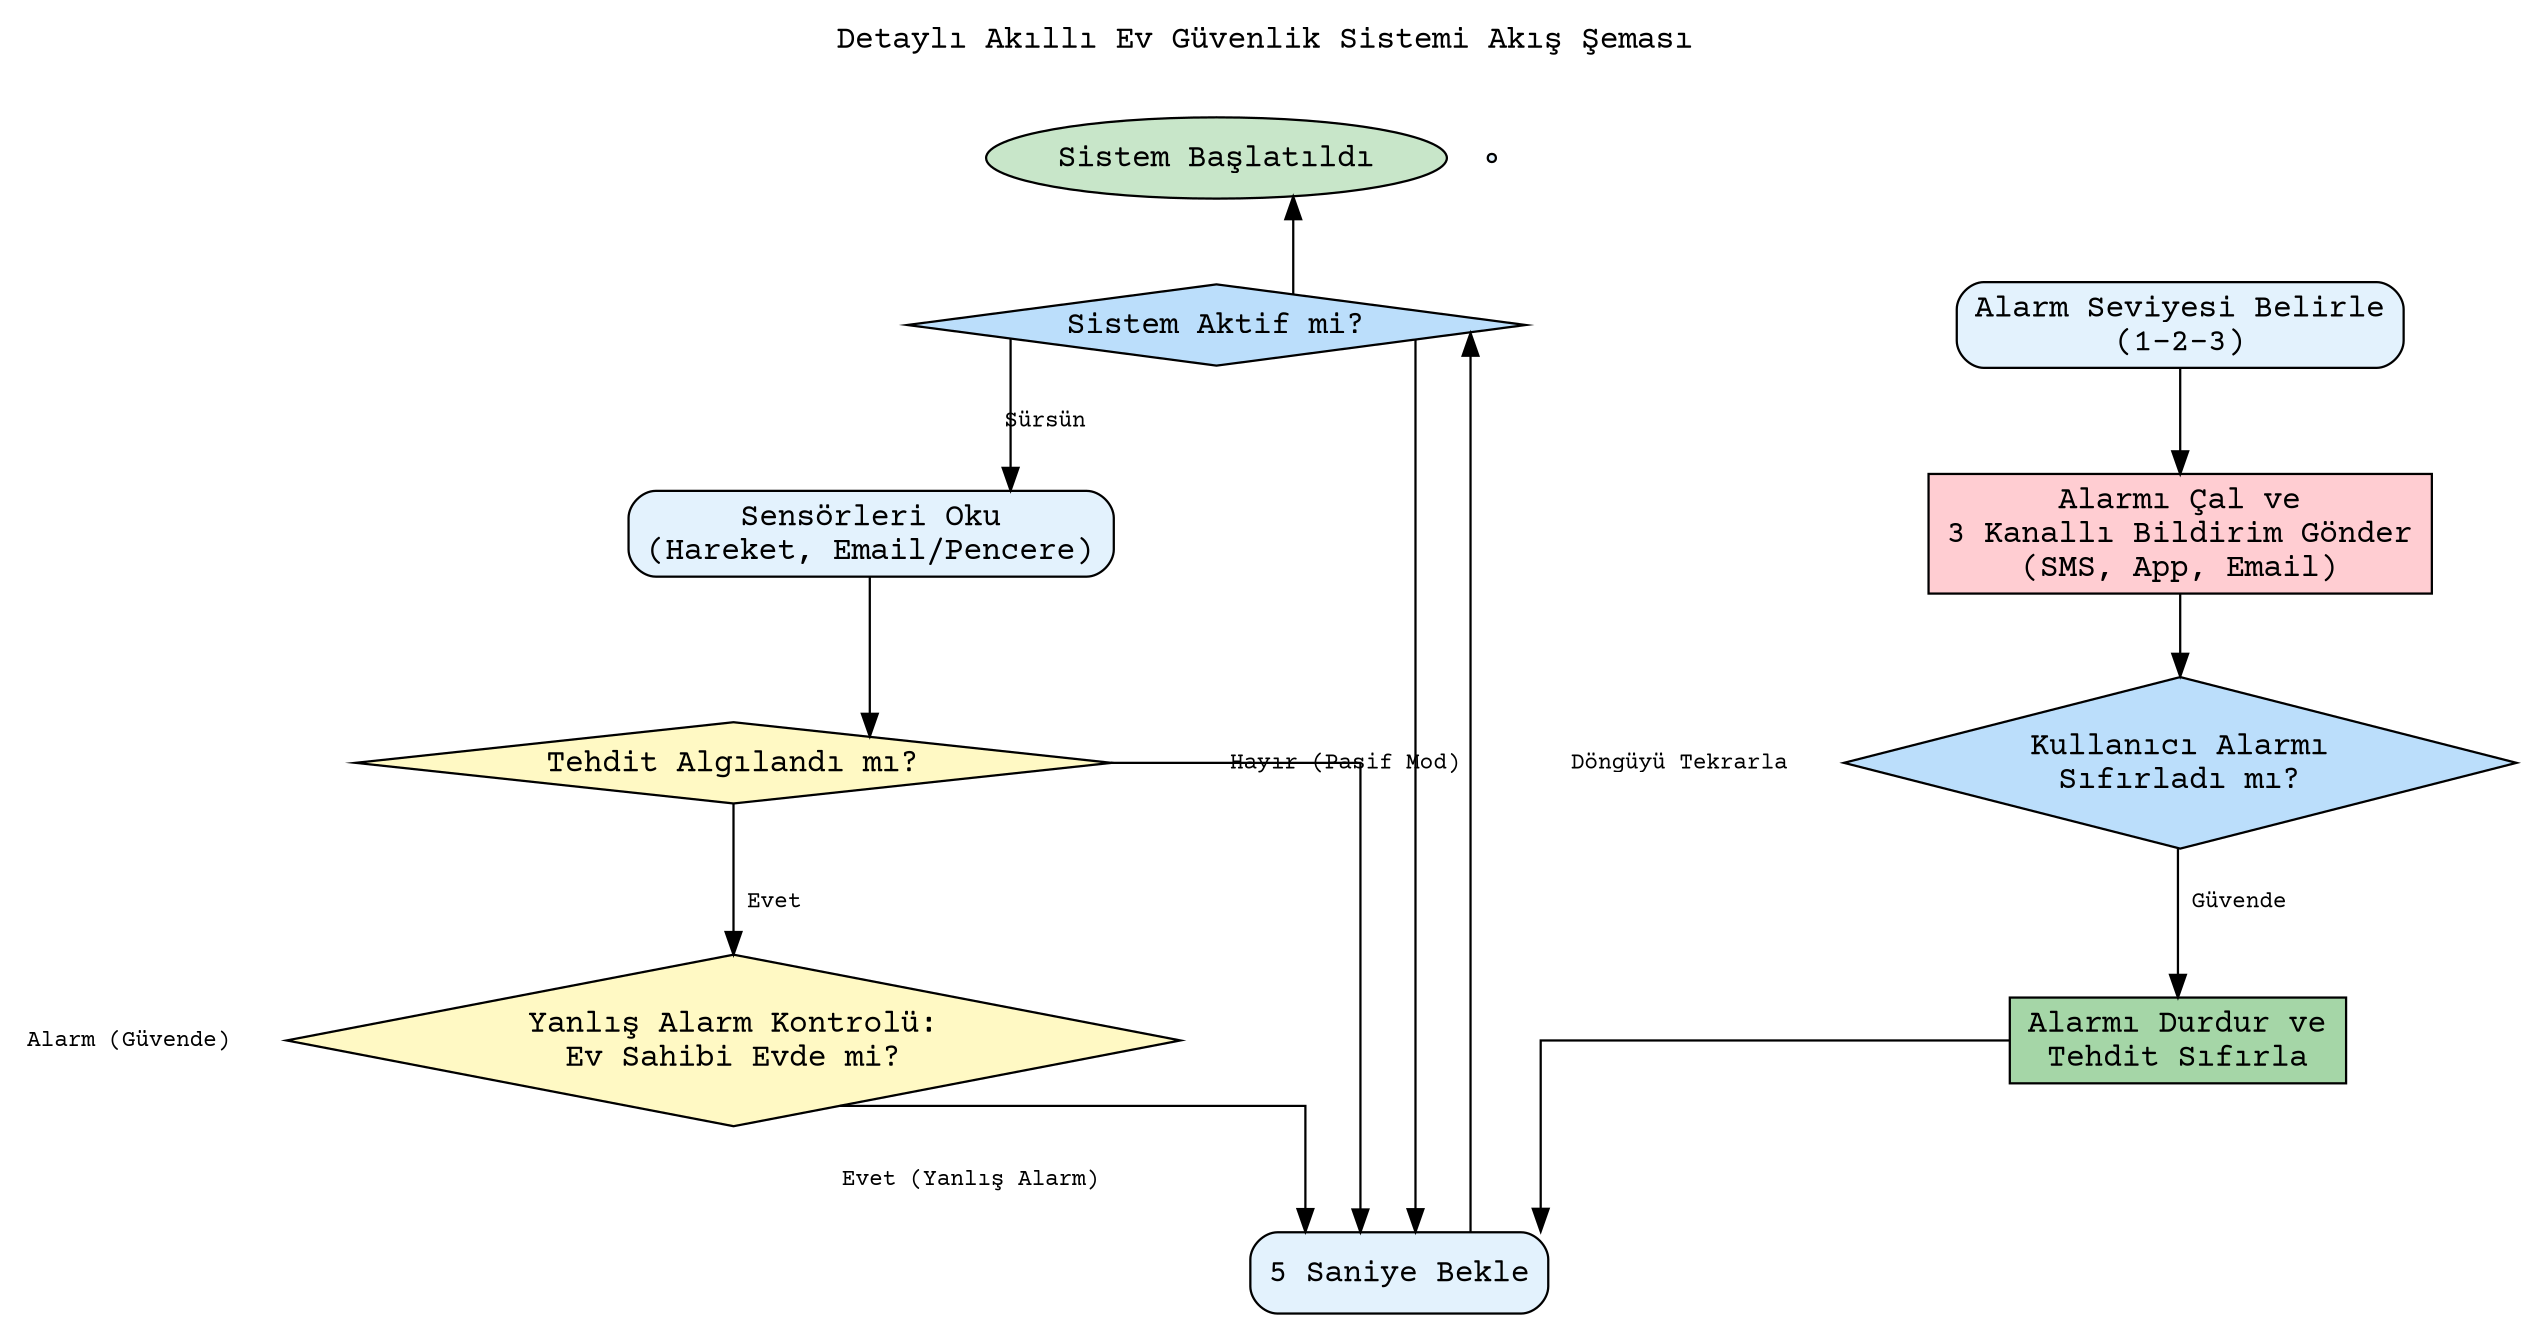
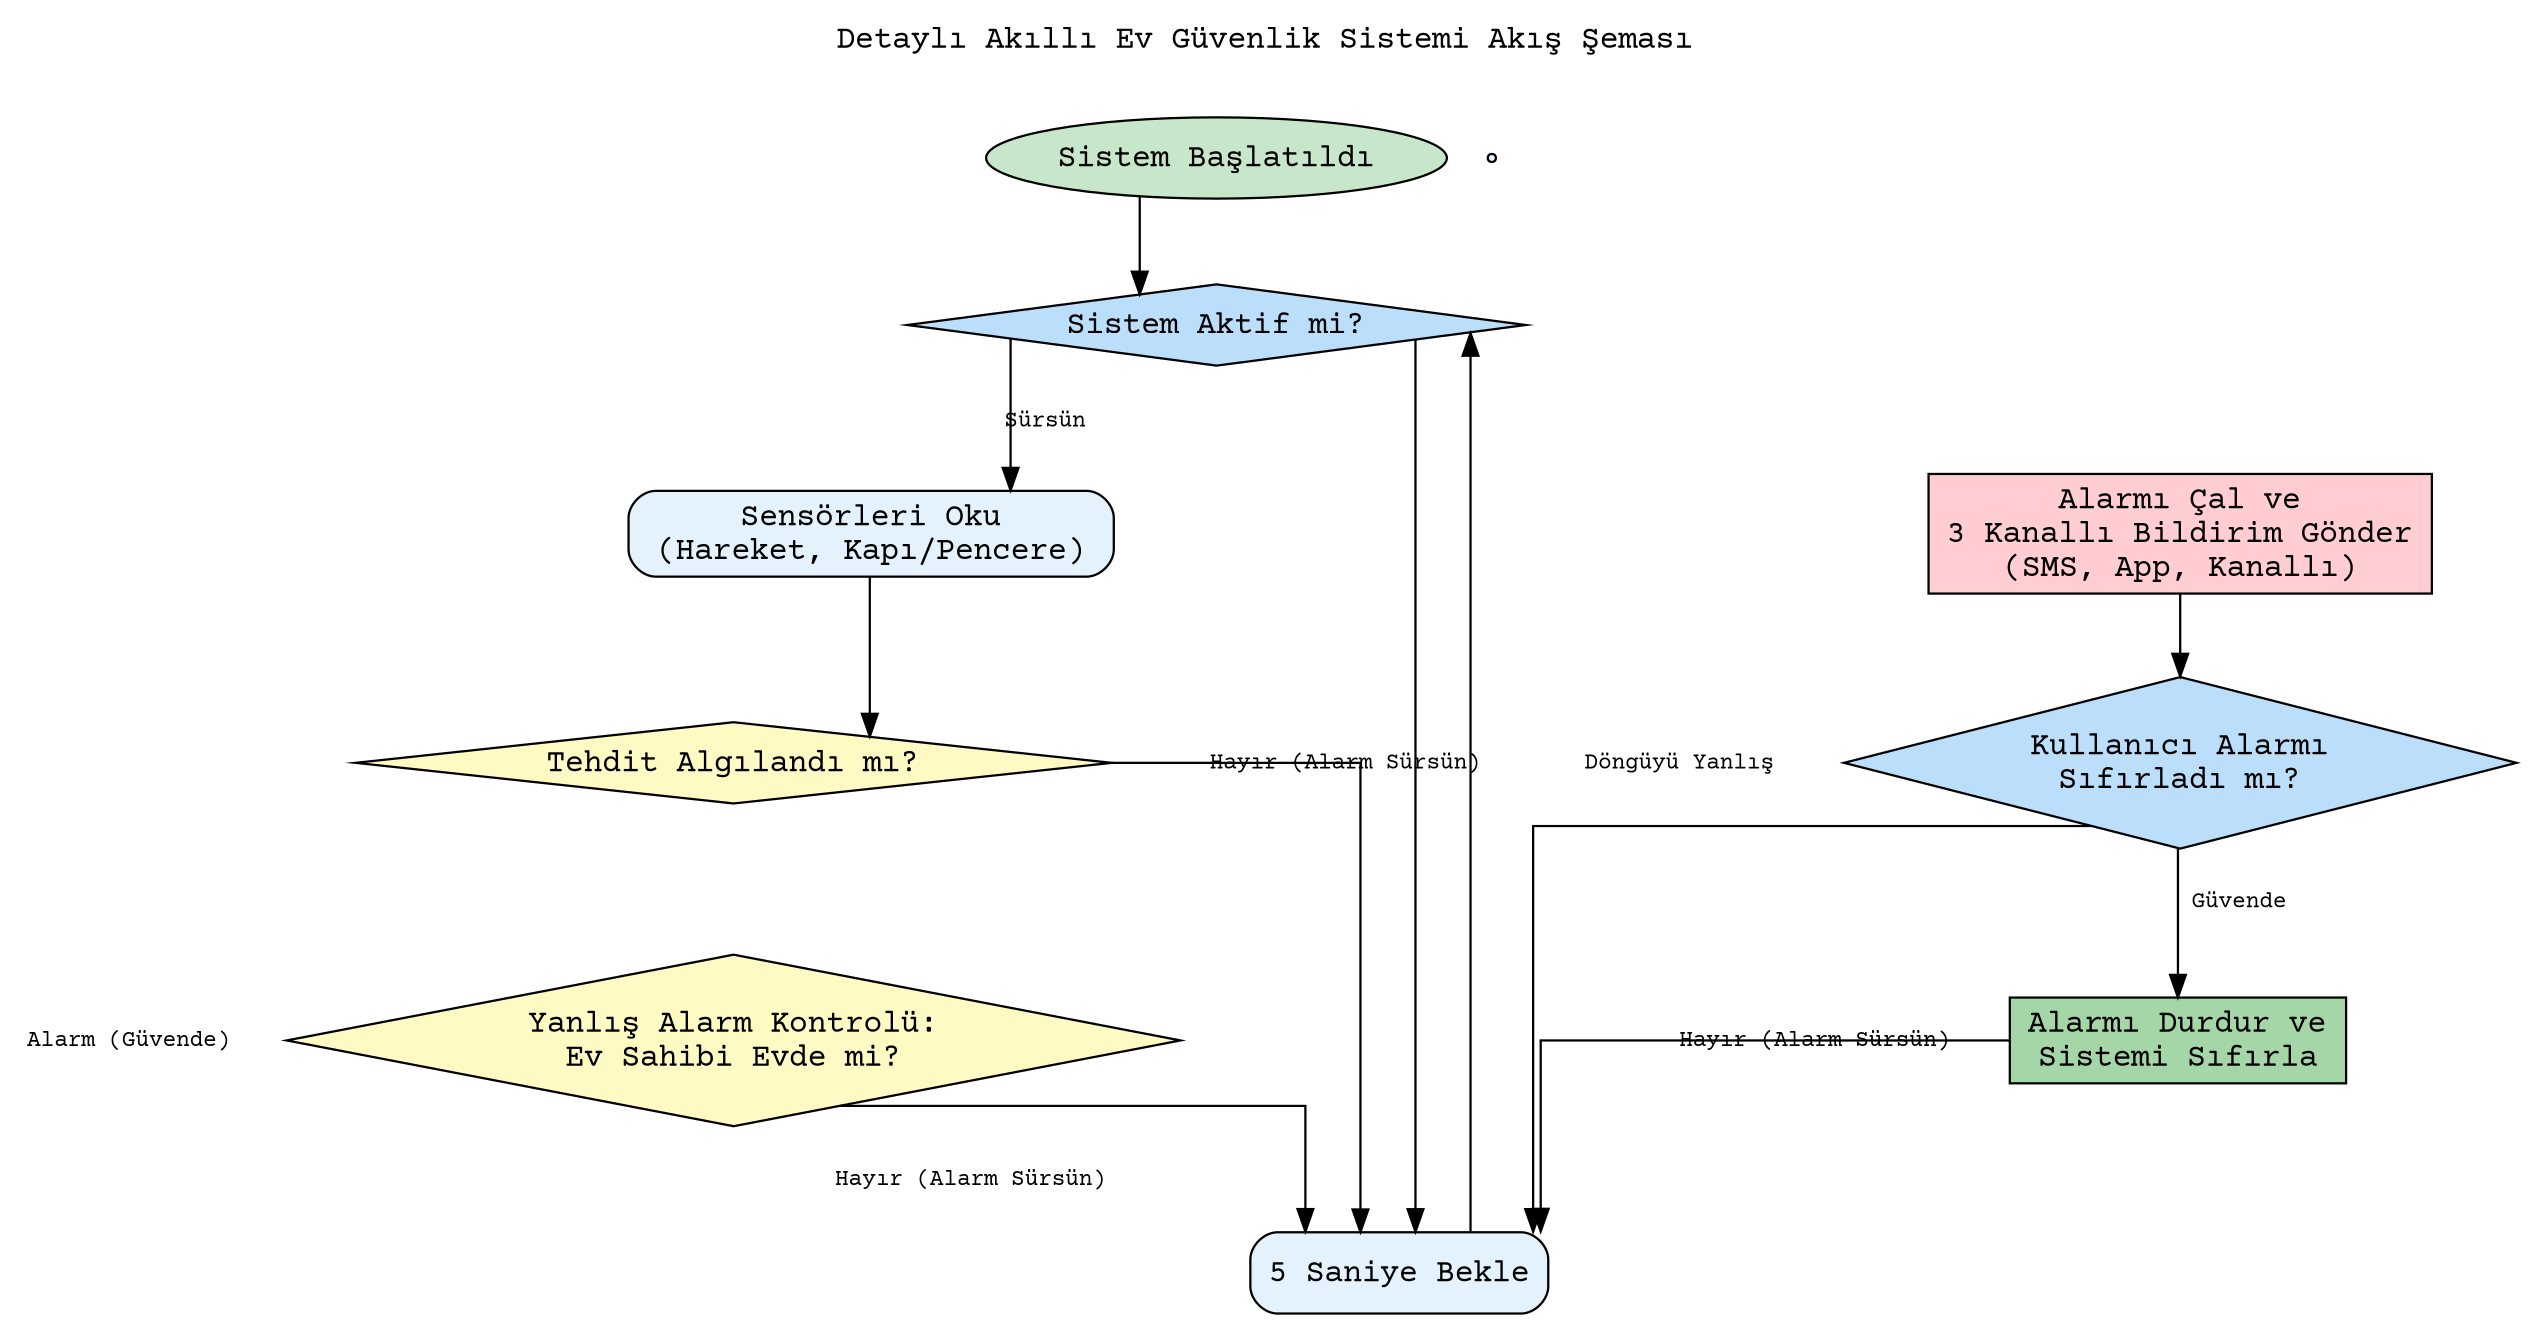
edge "Sistem Aktif mi?" -> "Sistem Başlatıldı": reversed
node "Alarm Seviyesi Belirle (1-2-3)": removed
node "Sensörleri Oku (Hareket, Email/Pencere)": label "Sensörleri Oku (Hareket, Email/Pencere)" -> "Sensörleri Oku (Hareket, Kapı/Pencere)"
node "Alarmı Çal ve 3 Kanallı Bildirim Gönder (SMS, App, Email)": label "Alarmı Çal ve 3 Kanallı Bildirim Gönder (SMS, App, Email)" -> "Alarmı Çal ve 3 Kanallı Bildirim Gönder (SMS, App, Kanallı)"
edge "Sistem Aktif mi?" -> "5 Saniye Bekle": label " Hayır (Pasif Mod) " -> " Hayır (Alarm Sürsün) "
edge "5 Saniye Bekle" -> "Sistem Aktif mi?": label " Döngüyü Tekrarla " -> " Döngüyü Yanlış "
edge "Kullanıcı Alarmı Sıfırladı mı?" -> "5 Saniye Bekle": added, label "Hayır (Alarm Sürsün)"
edge "Tehdit Algılandı mı?" -> "Yanlış Alarm Kontrolü: Ev Sahibi Evde mi?": removed, label "Evet"
node "Alarmı Durdur ve Tehdit Sıfırla": label "Alarmı Durdur ve Tehdit Sıfırla" -> "Alarmı Durdur ve Sistemi Sıfırla"
edge "Yanlış Alarm Kontrolü: Ev Sahibi Evde mi?" -> "5 Saniye Bekle": label " Evet (Yanlış Alarm) " -> " Hayır (Alarm Sürsün) "
